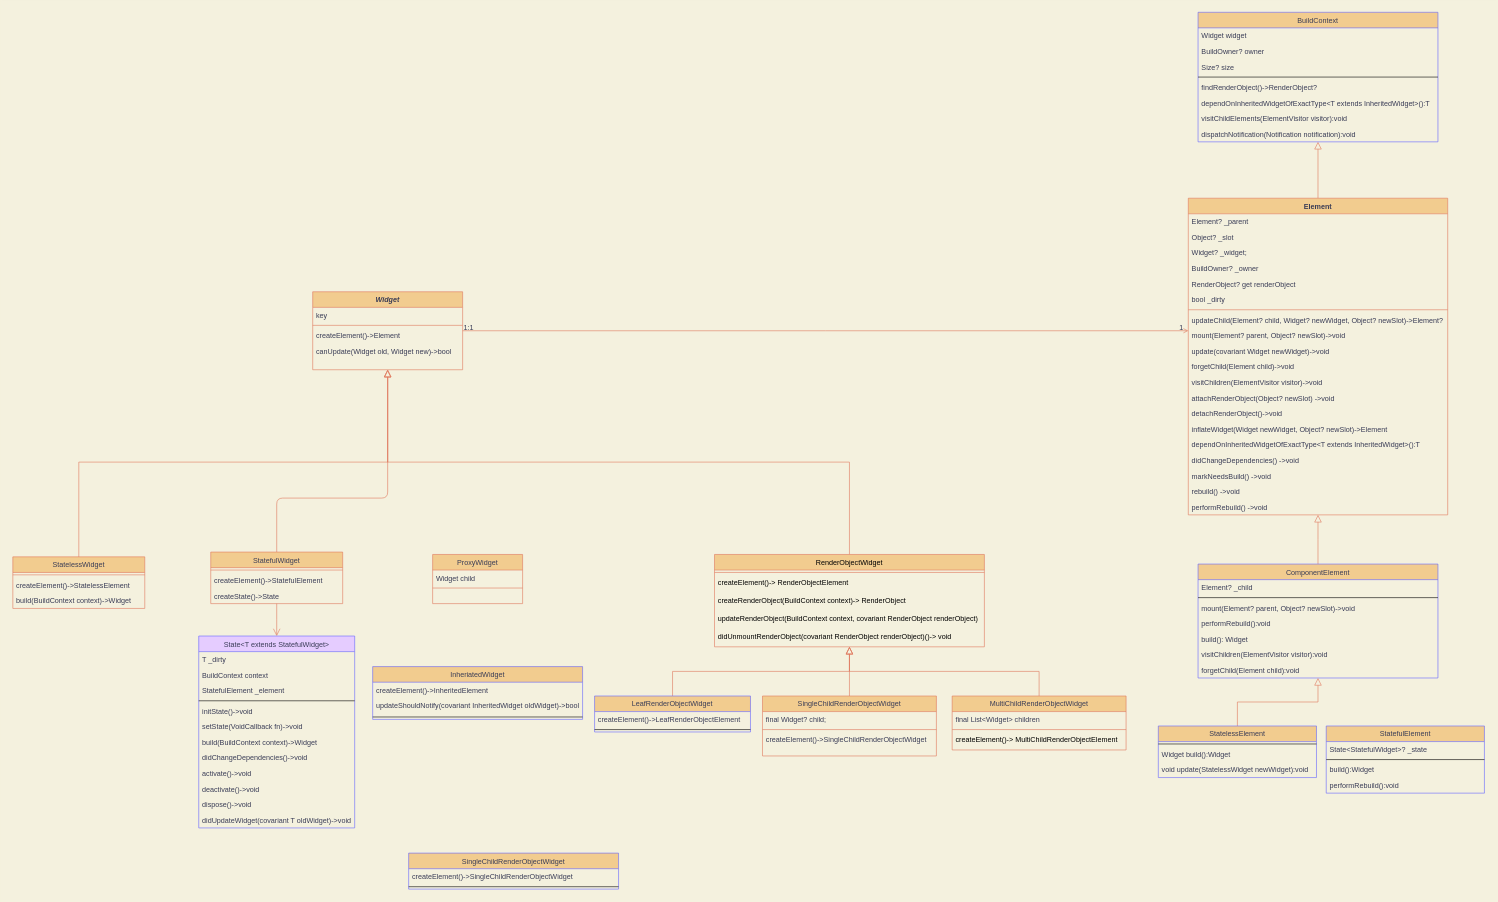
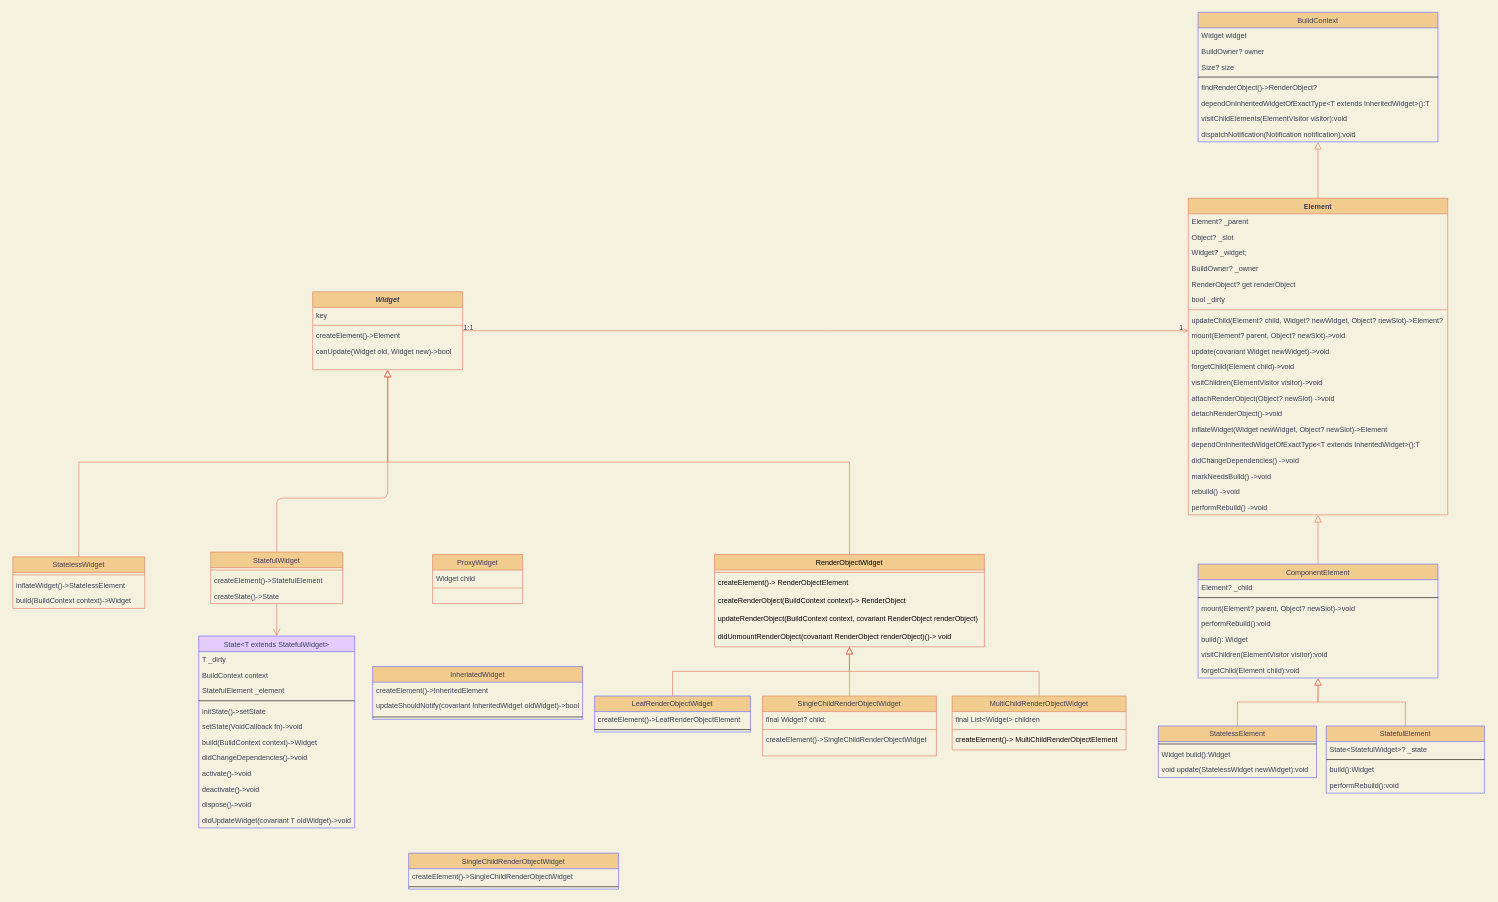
node "createElement()->StatelessElement": label "createElement()->StatelessElement" -> "inflateWidget()->StatelessElement"
edge "StatefulElement" -> "forgetChild(Element child):void": added
node "initState()->void": label "initState()->void" -> "initState()->setState"
